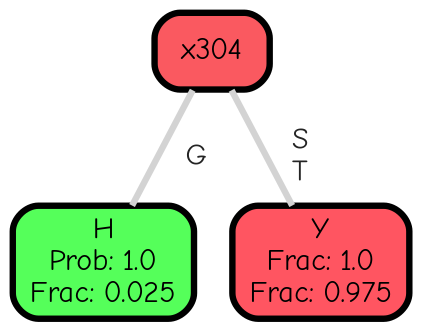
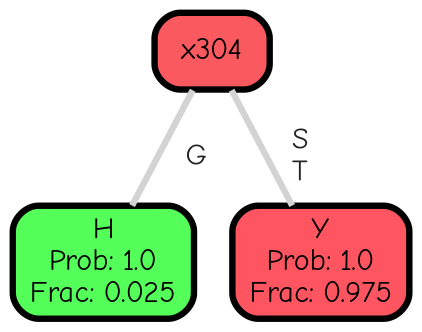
node "Y Frac: 1.0 Frac: 0.975": label "Y Frac: 1.0 Frac: 0.975" -> "Y Prob: 1.0 Frac: 0.975"
